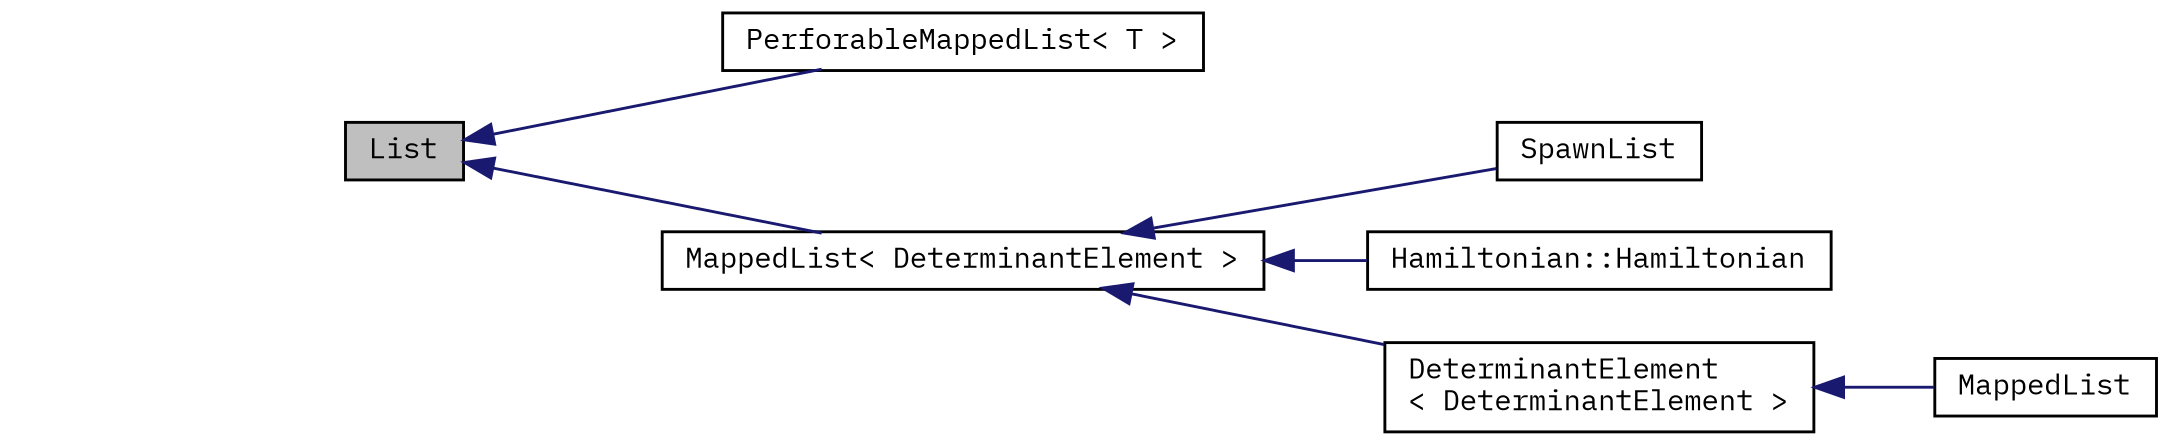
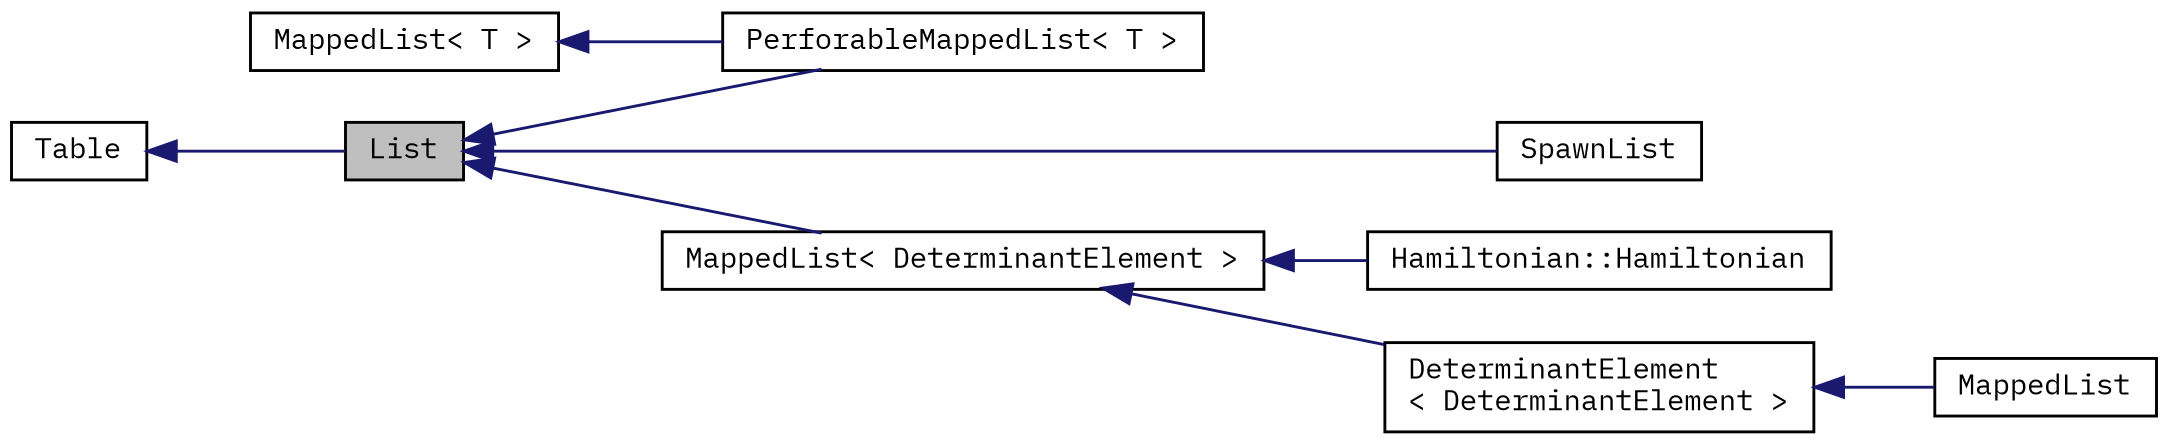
node "MappedList< T >": added
node "Table": added
edge "SpawnList" -> "MappedList< DeterminantElement >": now "SpawnList" -> "List"
